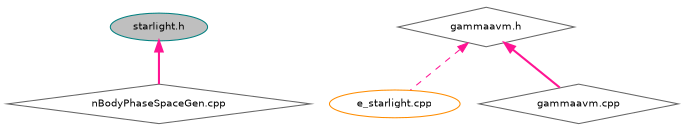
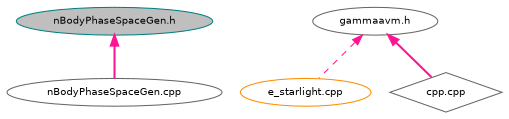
node "starlight.h": label "starlight.h" -> "nBodyPhaseSpaceGen.h"
node "gammaavm.h": shape diamond -> ellipse
node "nBodyPhaseSpaceGen.cpp": shape diamond -> ellipse
node "gammaavm.cpp": label "gammaavm.cpp" -> "cpp.cpp"
